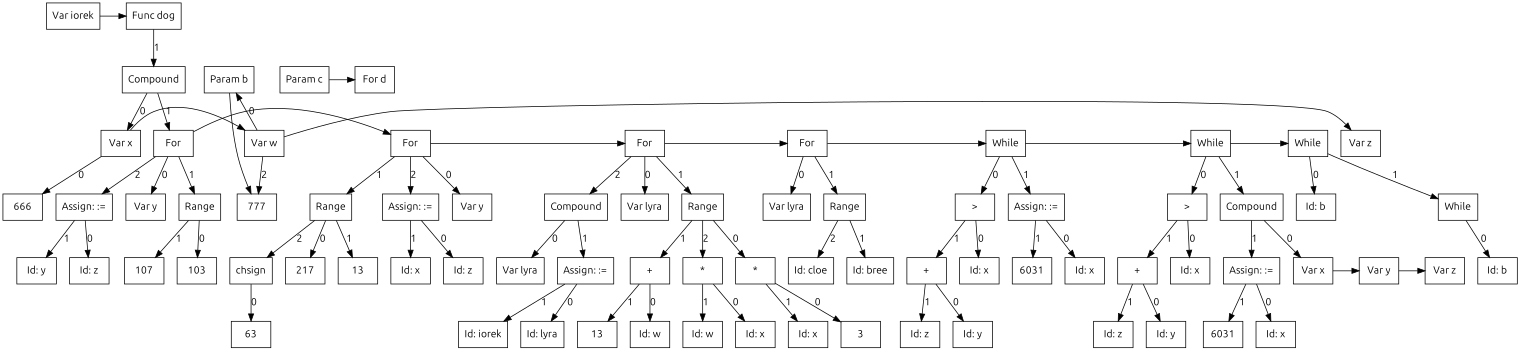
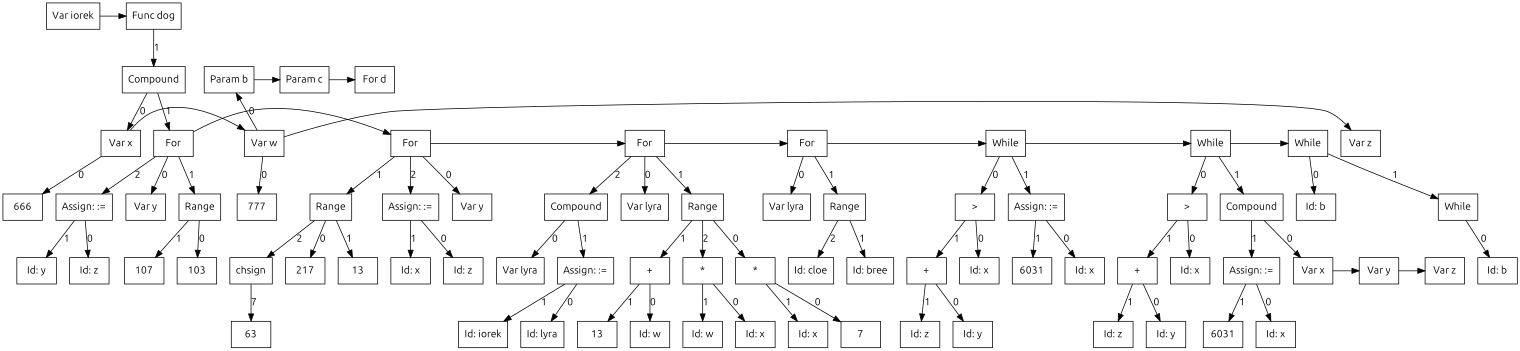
edge "Param b" -> "777": now "Param b" -> "Param c"
edge "Var w" -> "777": label "2" -> "0"
edge "chsign" -> "63": label "0" -> "7"
node "3": label "3" -> "7"
